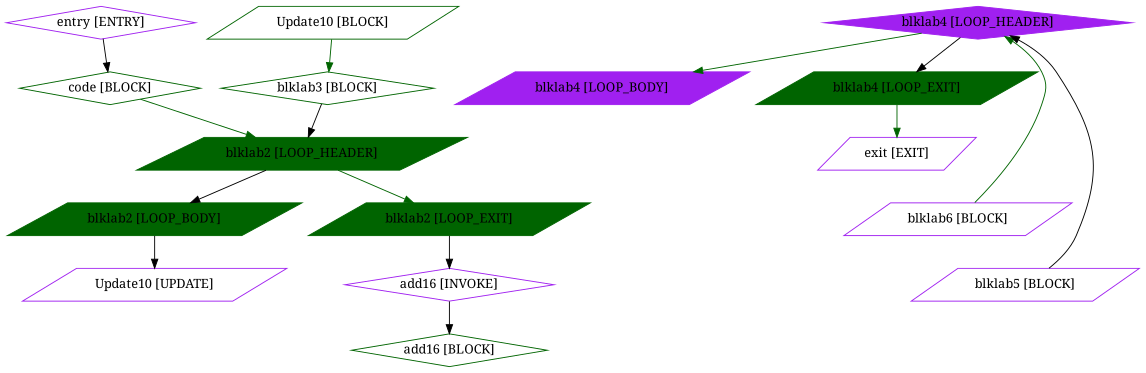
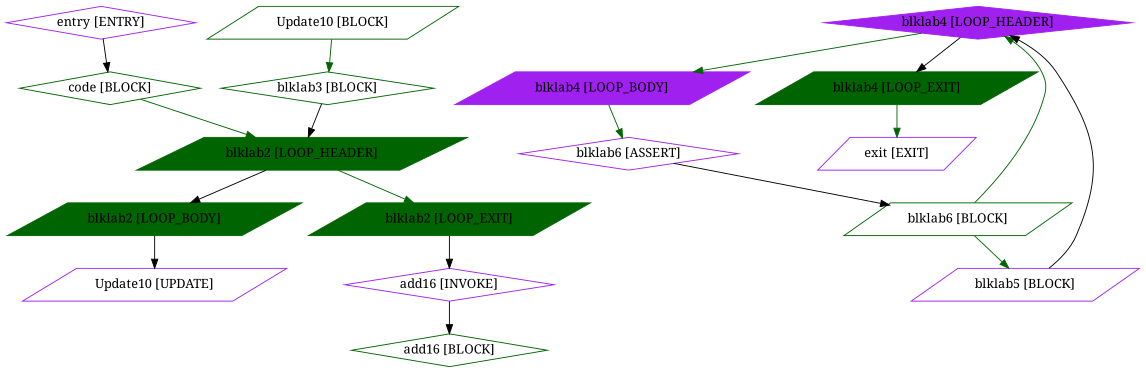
node "blklab6 [ASSERT]": added
node "blklab6 [BLOCK]": color purple -> darkgreen
edge "blklab6 [BLOCK]" -> "blklab5 [BLOCK]": added
